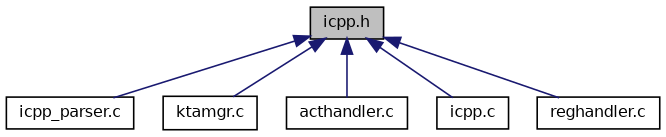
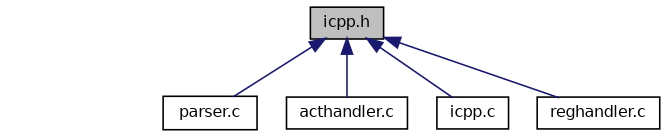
node "icpp_parser.c": removed
node "ktamgr.c": label "ktamgr.c" -> "parser.c"
